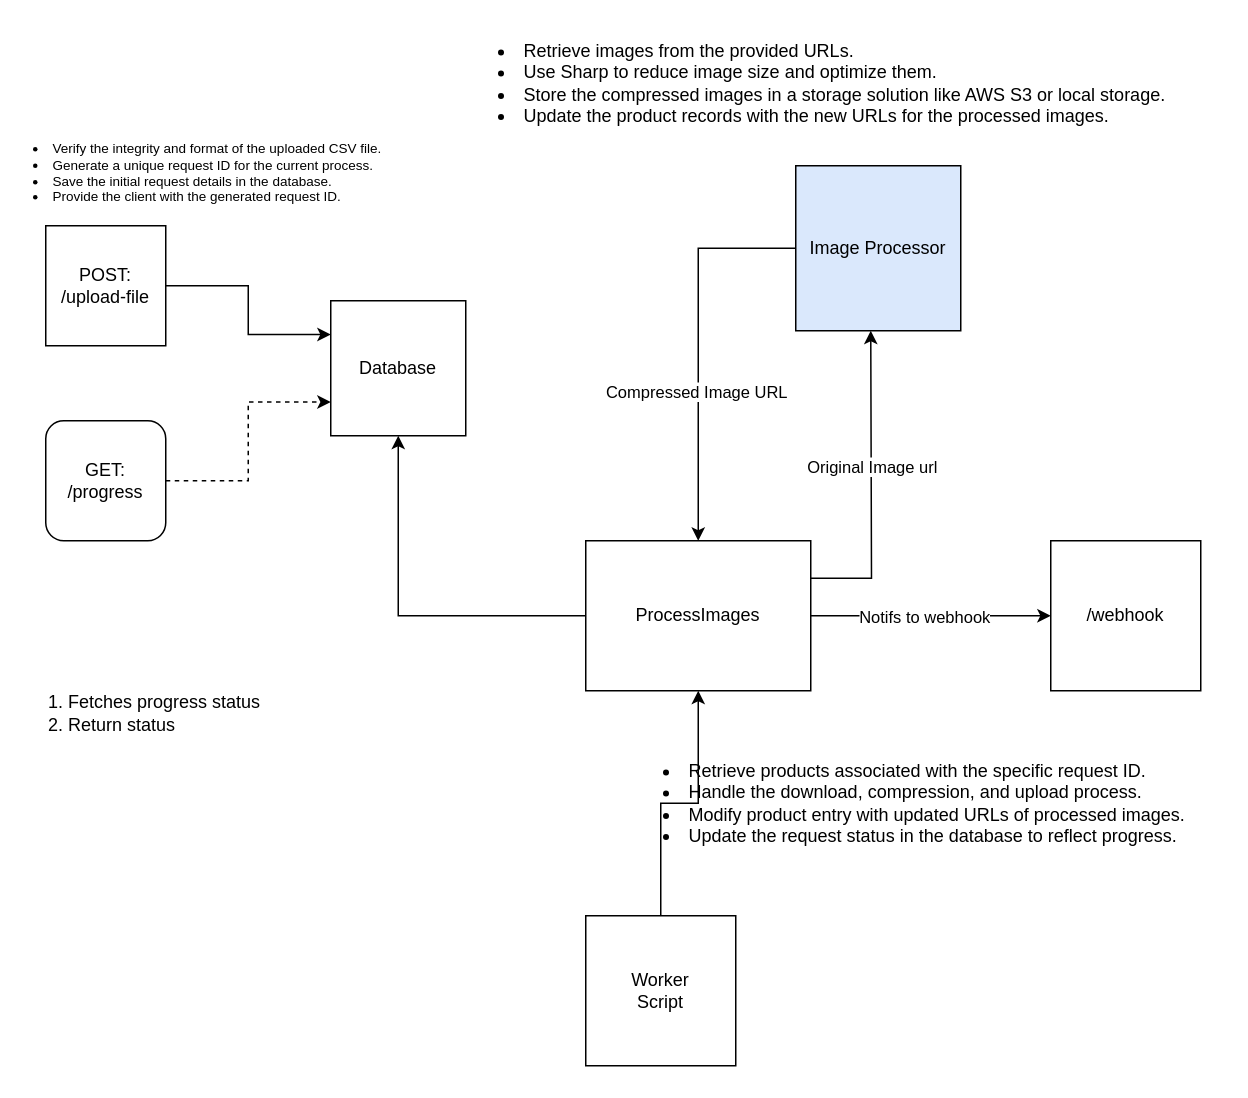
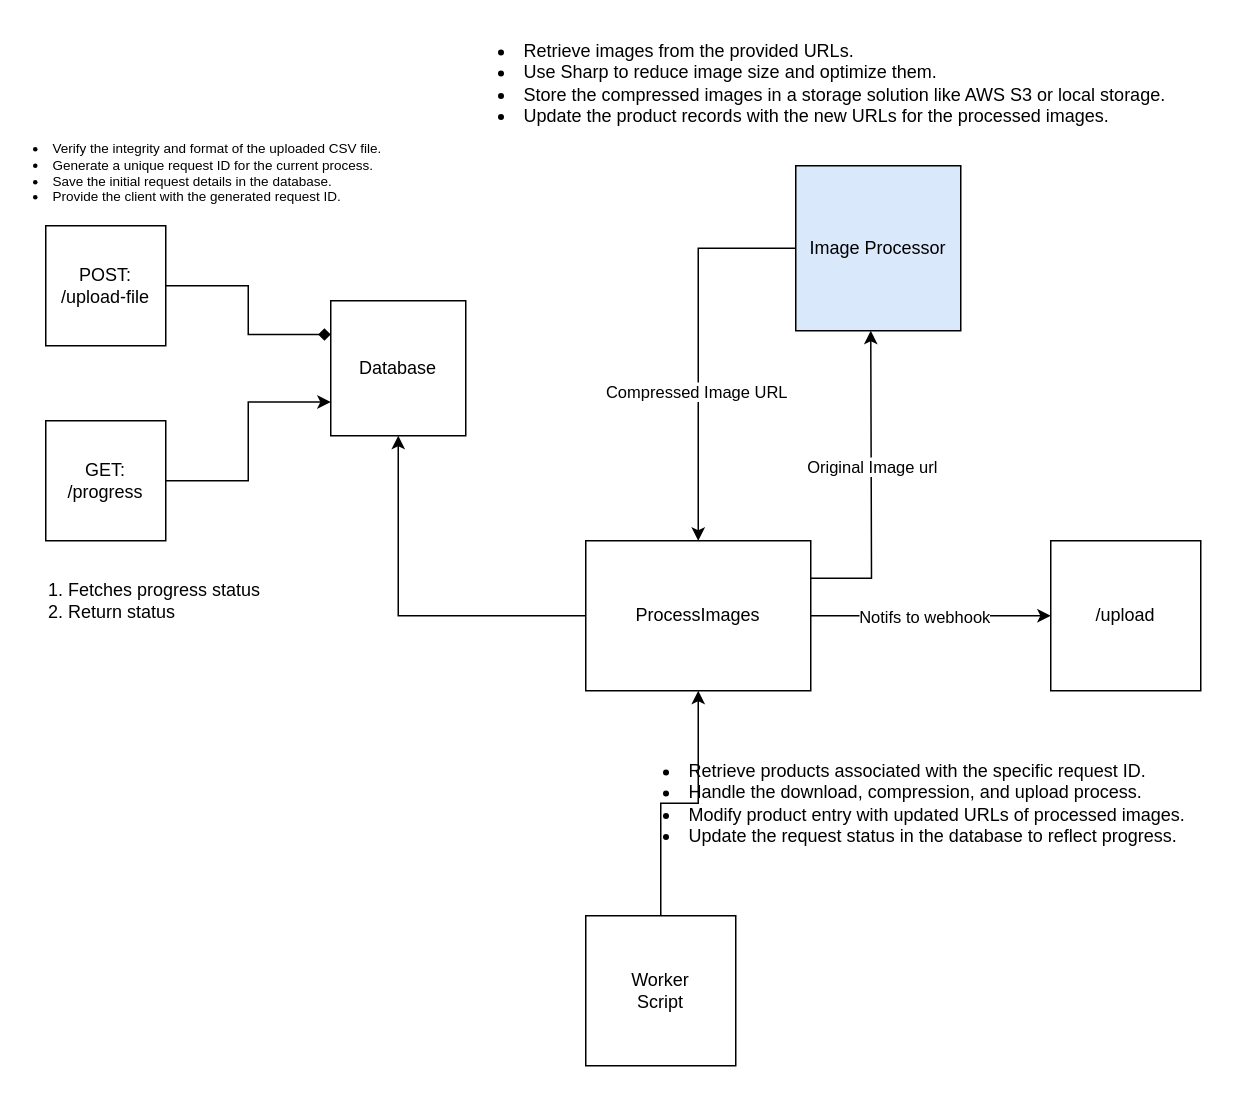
edge "POST: /upload-file" -> "Database": arrowhead classic -> diamond
edge "GET: /progress" -> "Database": style dashed -> solid
node "GET: /progress": shape rounded rectangle -> rectangle
node "/webhook": label "/webhook" -> "/upload"
node "1. Fetches progress status 2. Return status": moved (166, 713) -> (166, 601)
